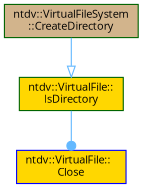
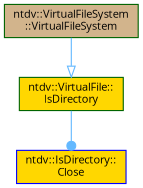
node "ntdv::VirtualFileSystem ::CreateDirectory": label "ntdv::VirtualFileSystem ::CreateDirectory" -> "ntdv::VirtualFileSystem ::VirtualFileSystem"
node "ntdv::VirtualFile:: Close": label "ntdv::VirtualFile:: Close" -> "ntdv::IsDirectory:: Close"
